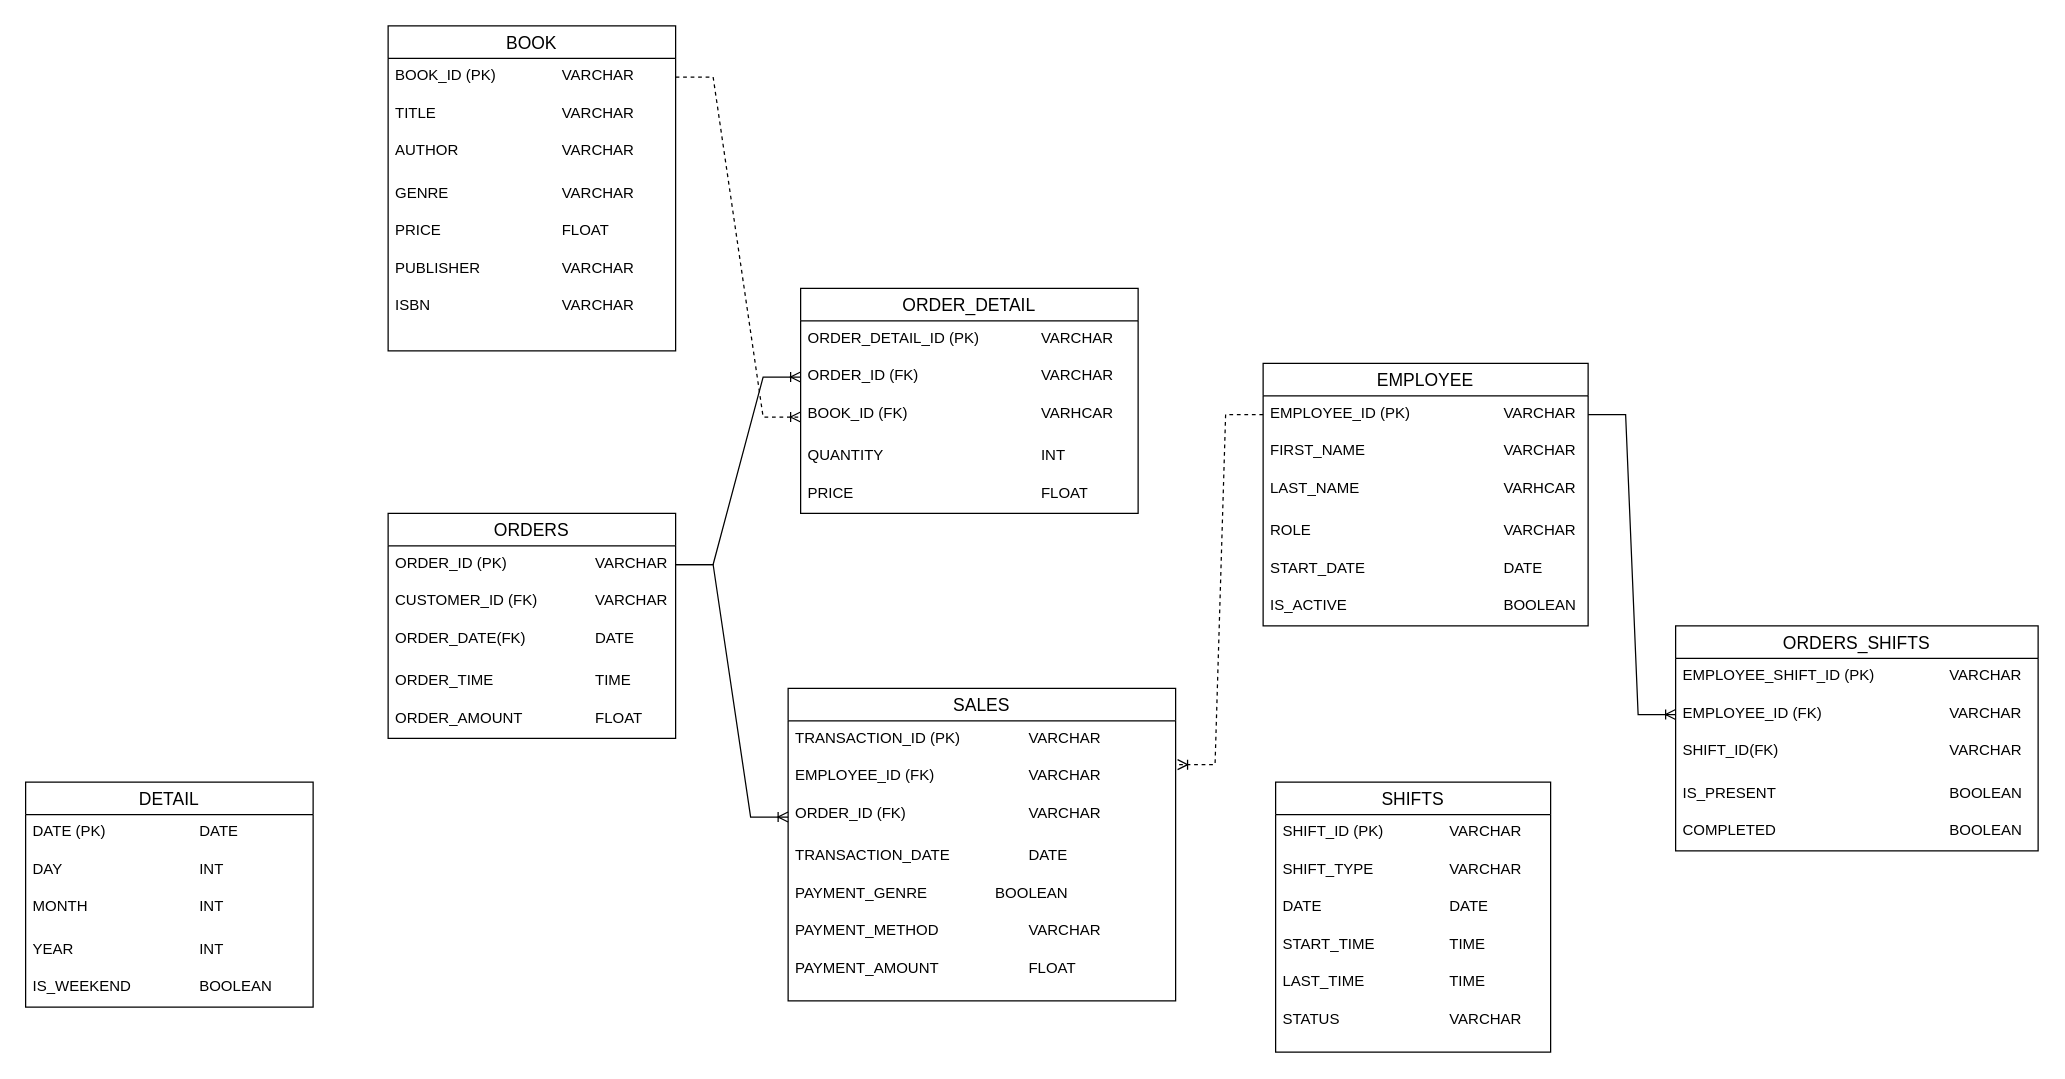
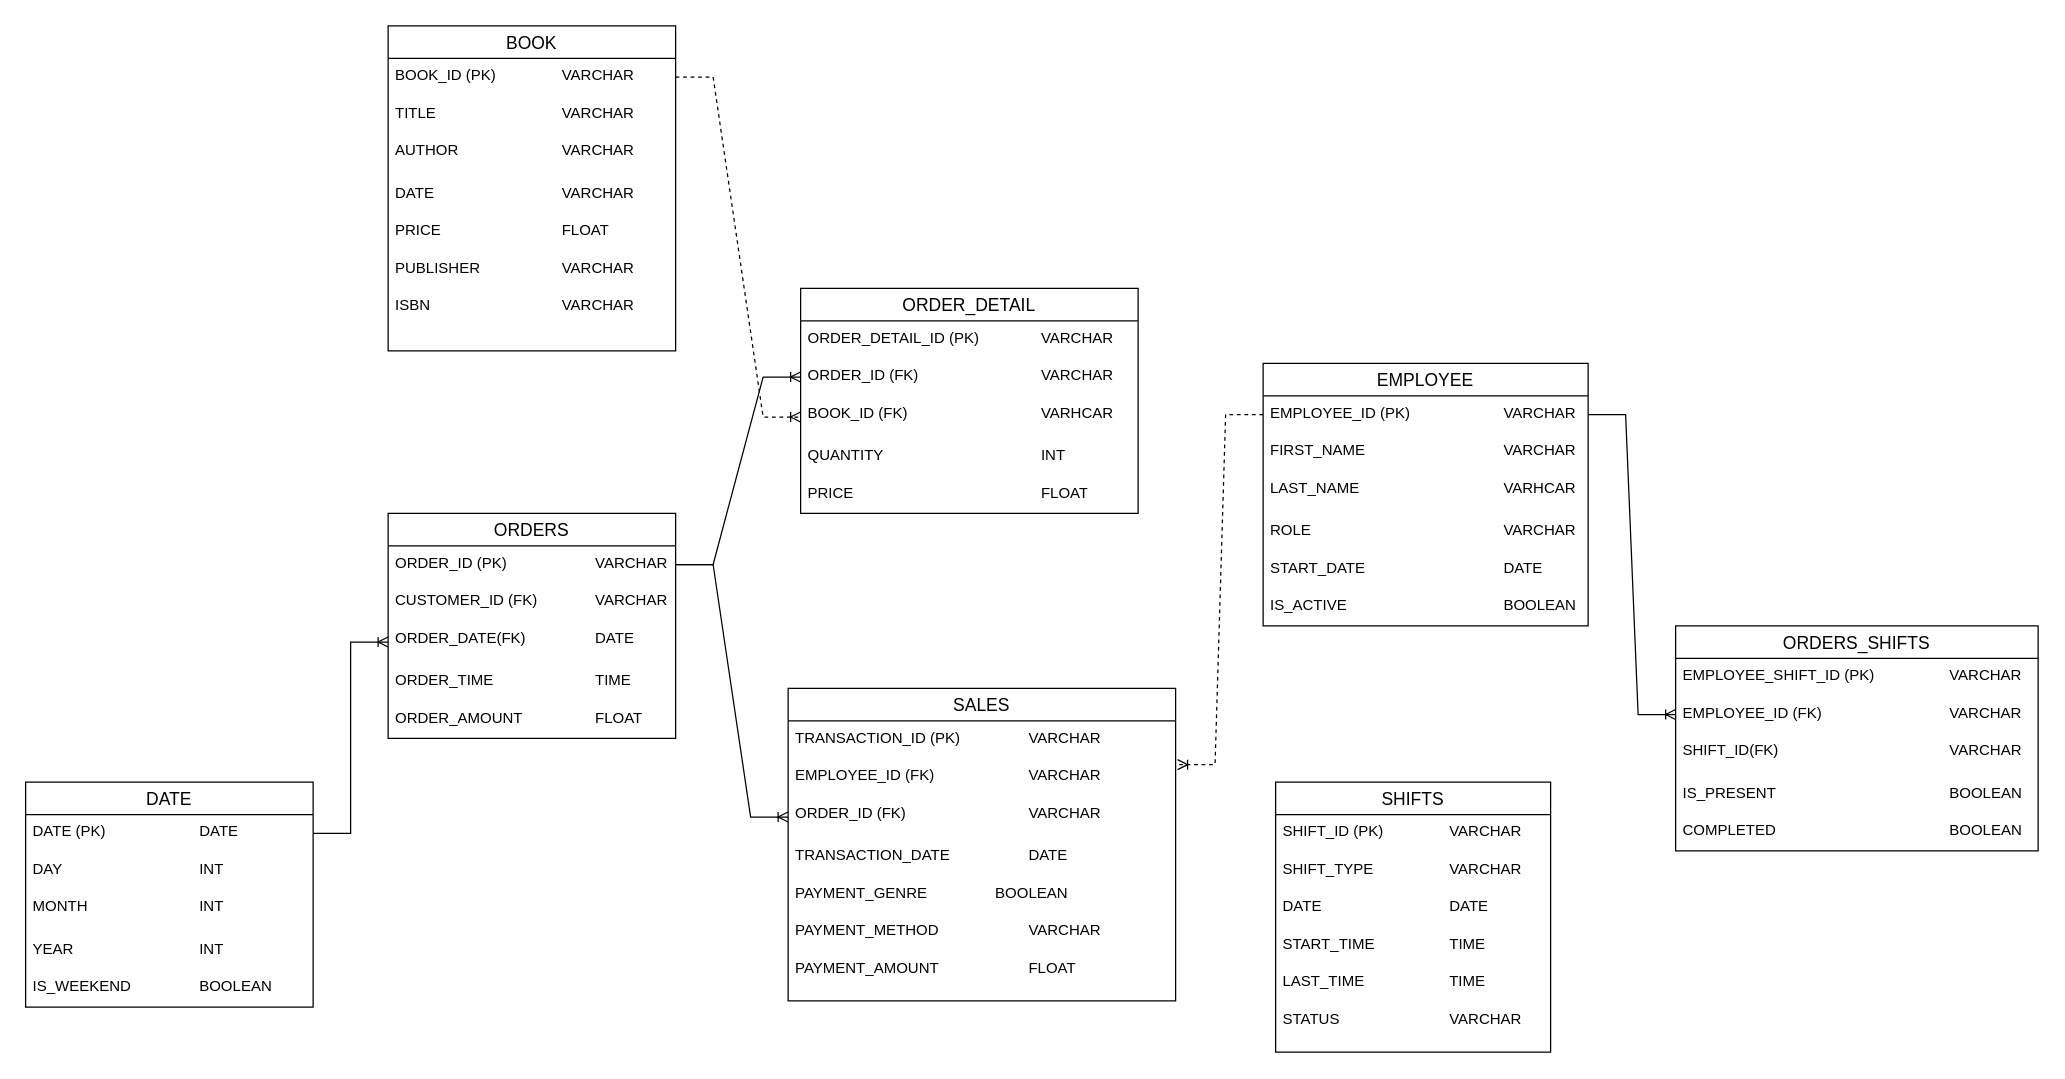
node "GENRE VARCHAR": label "GENRE VARCHAR" -> "DATE VARCHAR"
edge "DATE (PK) DATE" -> "ORDER_DATE(FK) DATE": added
node "DETAIL": label "DETAIL" -> "DATE"
